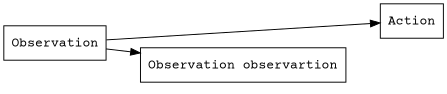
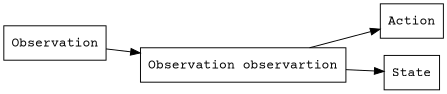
edge "Observation" -> "Action": now "Observation observartion" -> "Action"
node "State": added
